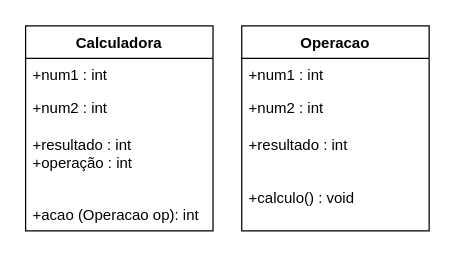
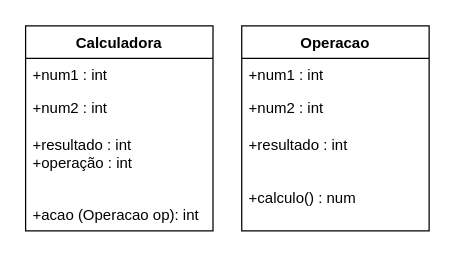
node "+resultado : int +calculo() : void": label "+resultado : int +calculo() : void" -> "+resultado : int +calculo() : num"
